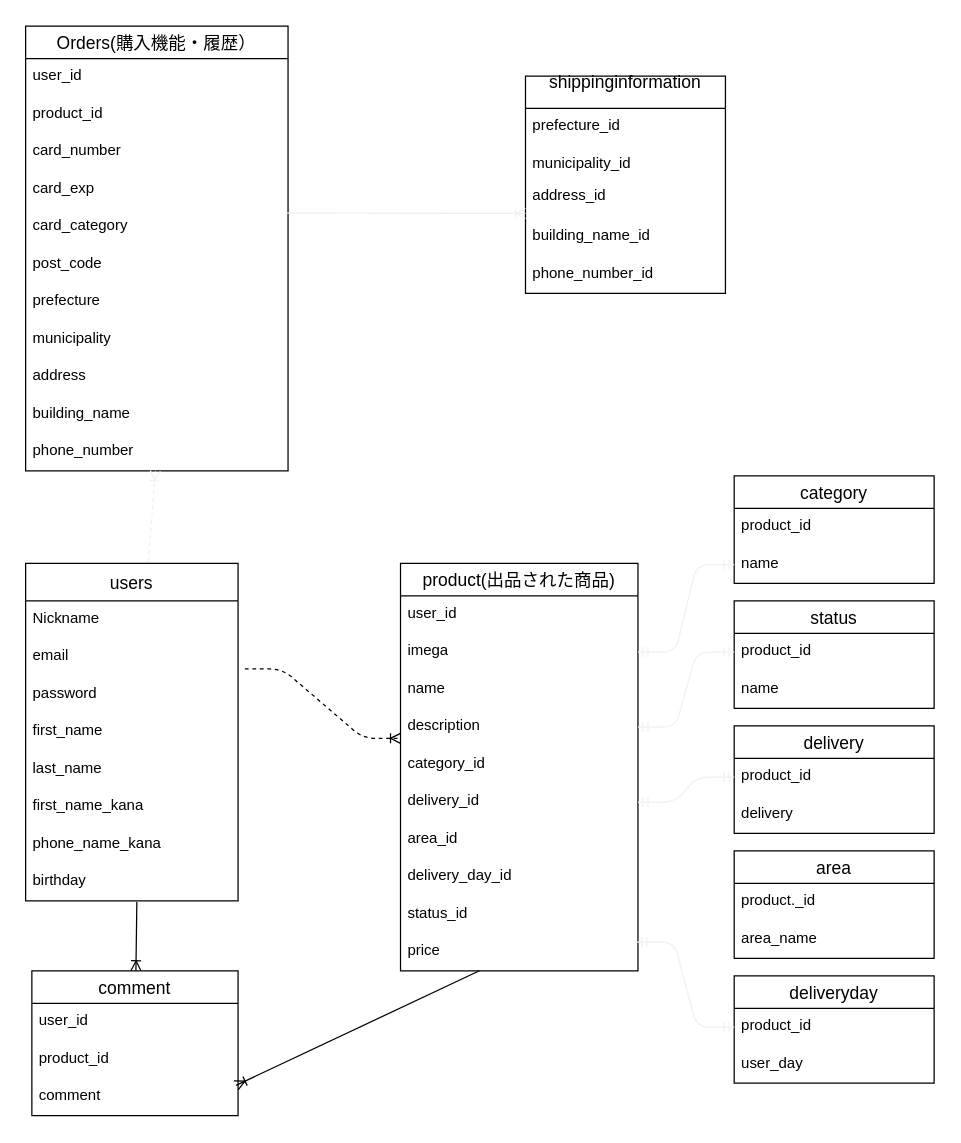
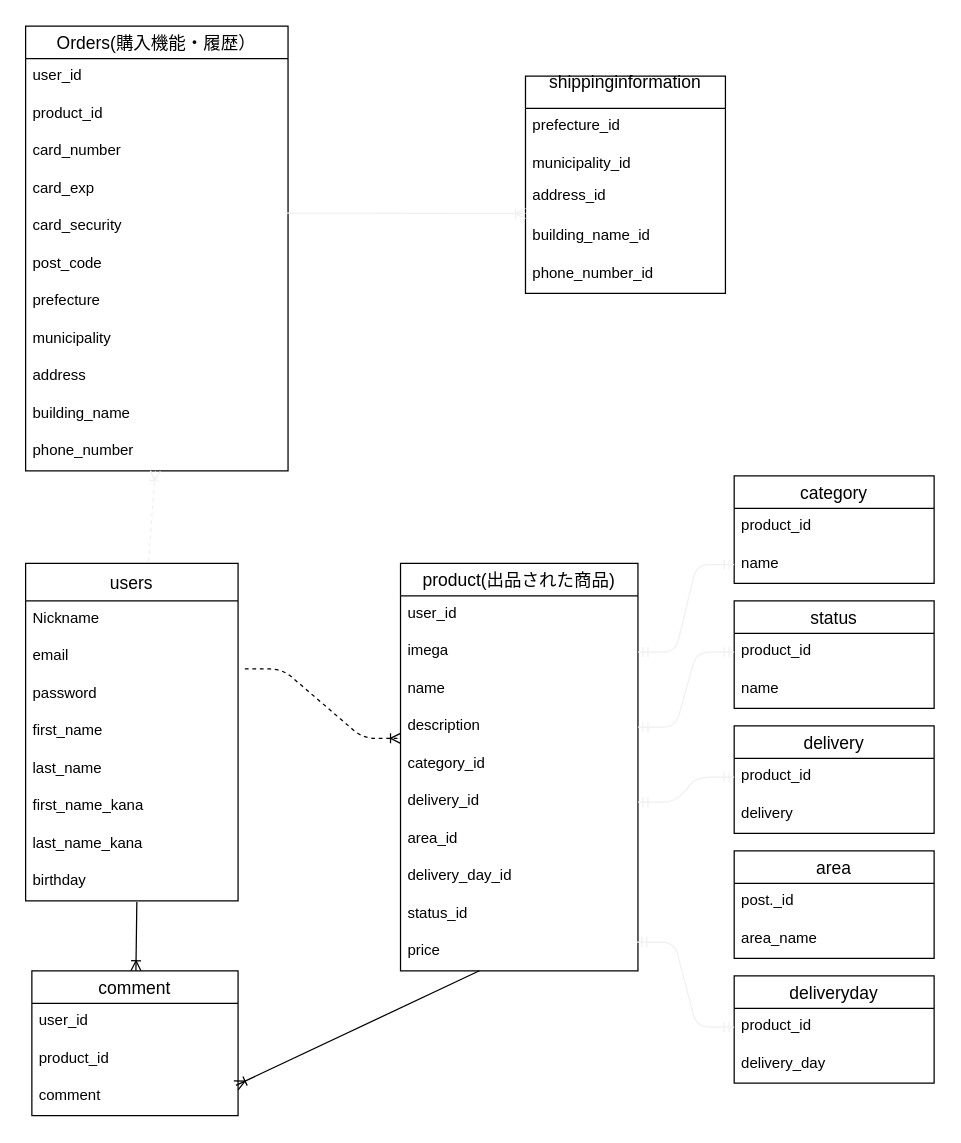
node "card_category": label "card_category" -> "card_security"
node "phone_name_kana": label "phone_name_kana" -> "last_name_kana"
node "product._id": label "product._id" -> "post._id"
node "user_day": label "user_day" -> "delivery_day"
